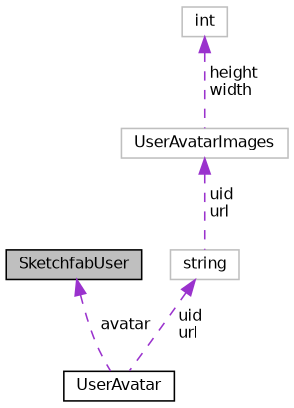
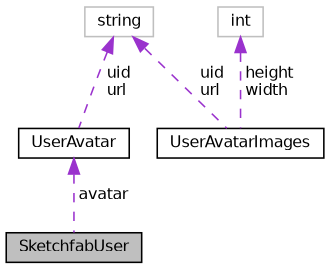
node "UserAvatarImages": color grey75 -> black
edge "string" -> "UserAvatarImages": reversed
edge "UserAvatar" -> "SketchfabUser": reversed
